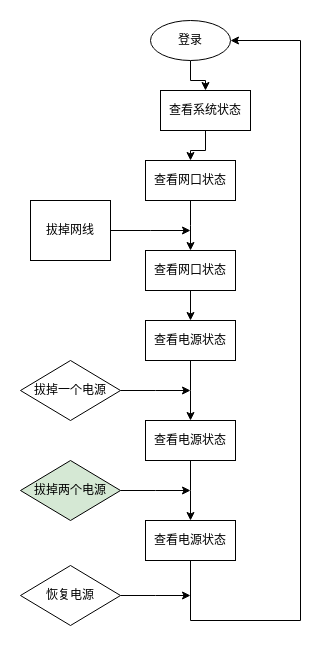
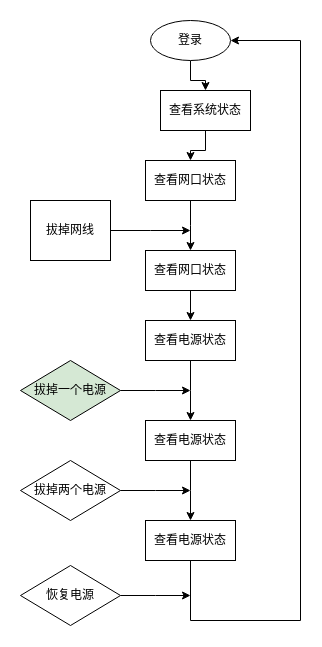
node "拔掉一个电源": fillcolor #ffffff -> #d5e8d4
node "拔掉两个电源": fillcolor #d5e8d4 -> #ffffff
